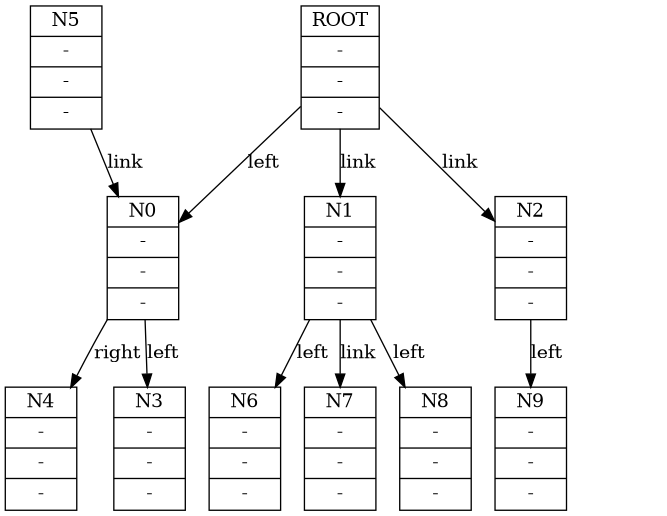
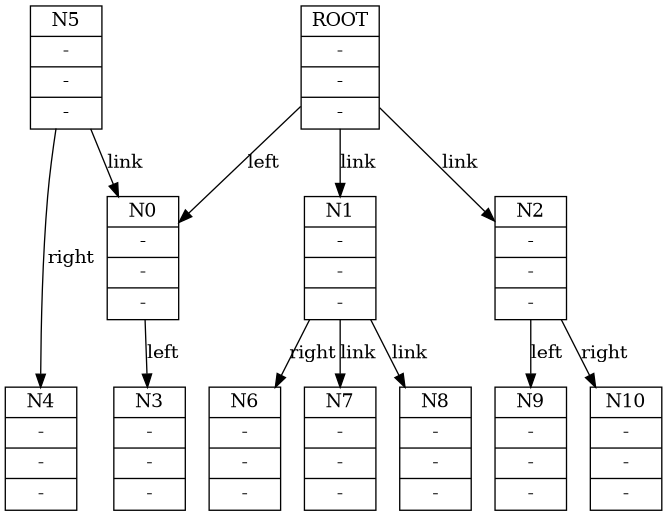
edge "N0" -> "N4": now "N5" -> "N4"
edge "N1" -> "N6": label "left" -> "right"
edge "N1" -> "N8": label "left" -> "link"
node "N10": added
